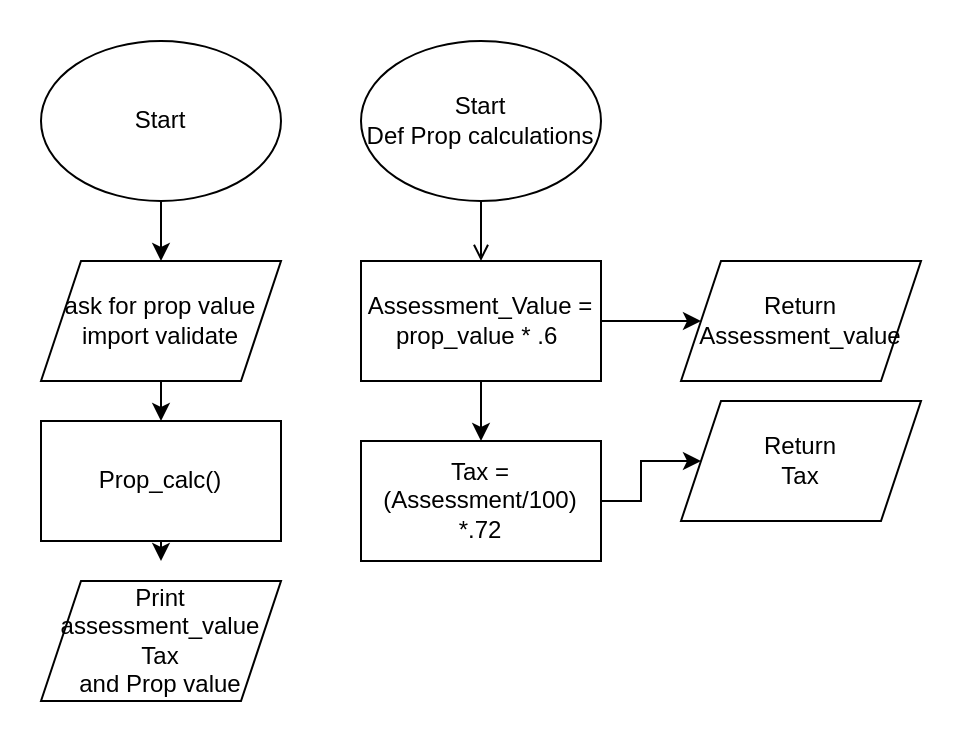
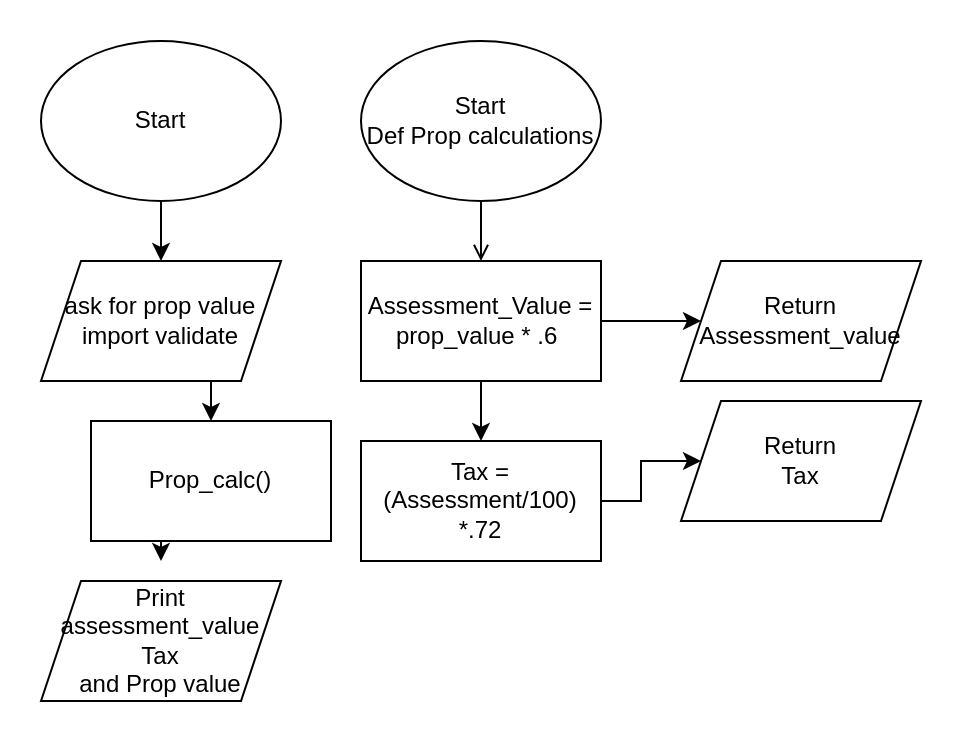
node "Prop_calc()": moved (161, 481) -> (211, 481)
